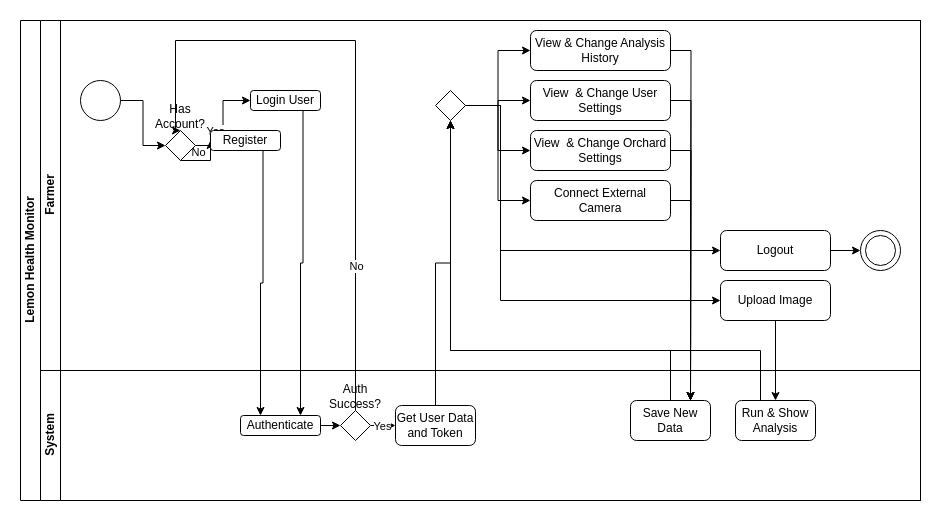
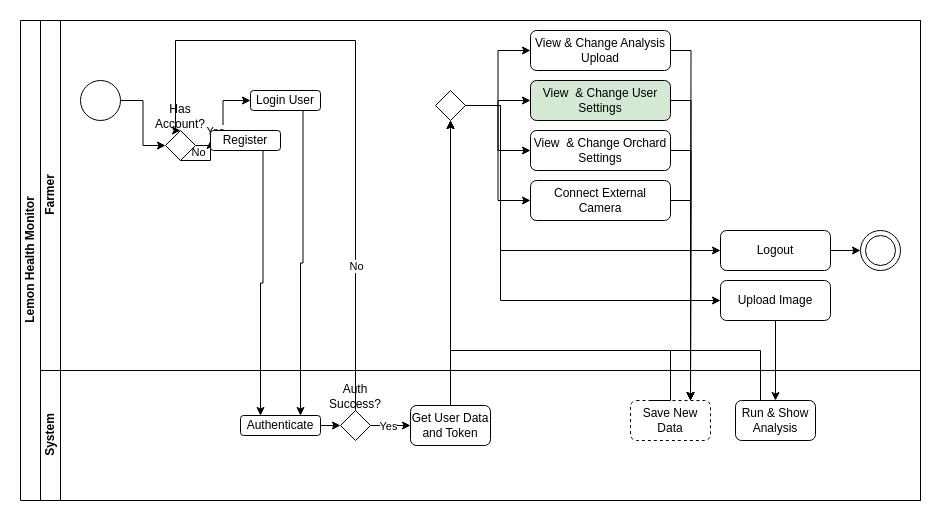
node "View & Change Analysis History": label "View & Change Analysis History" -> "View & Change Analysis Upload"
node "View & Change User Settings": fillcolor #ffffff -> #d5e8d4
node "Save New Data": style solid -> dashed
node "Get User Data and Token": moved (436, 426) -> (451, 426)
